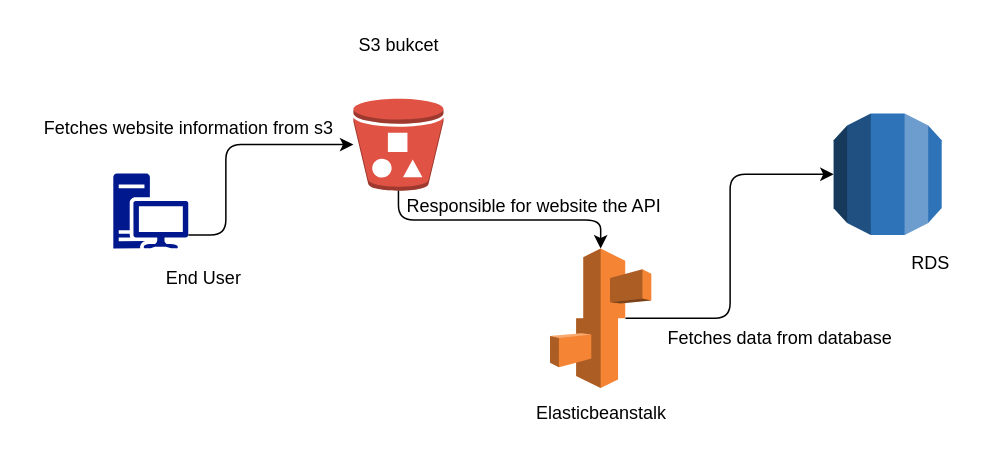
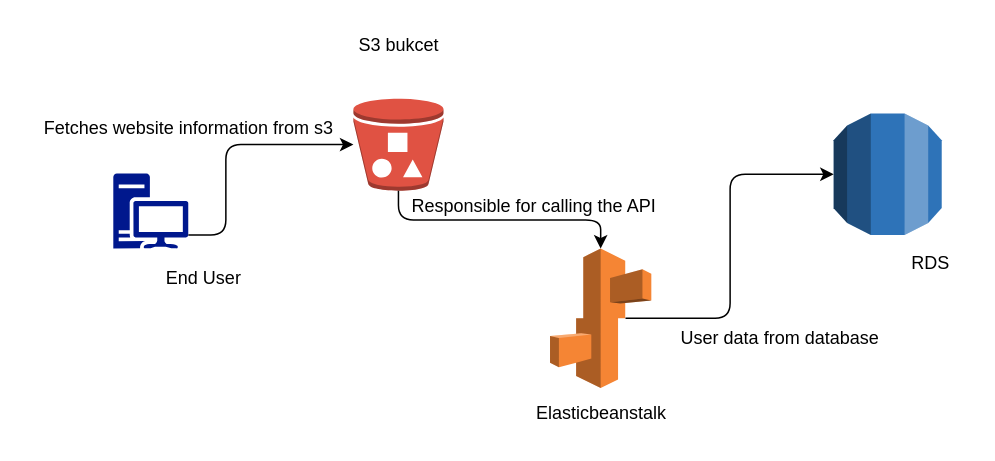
node "Responsible for website the API": label "Responsible for website the API" -> "Responsible for calling the API"
node "Fetches data from database": label "Fetches data from database" -> "User data from database"
